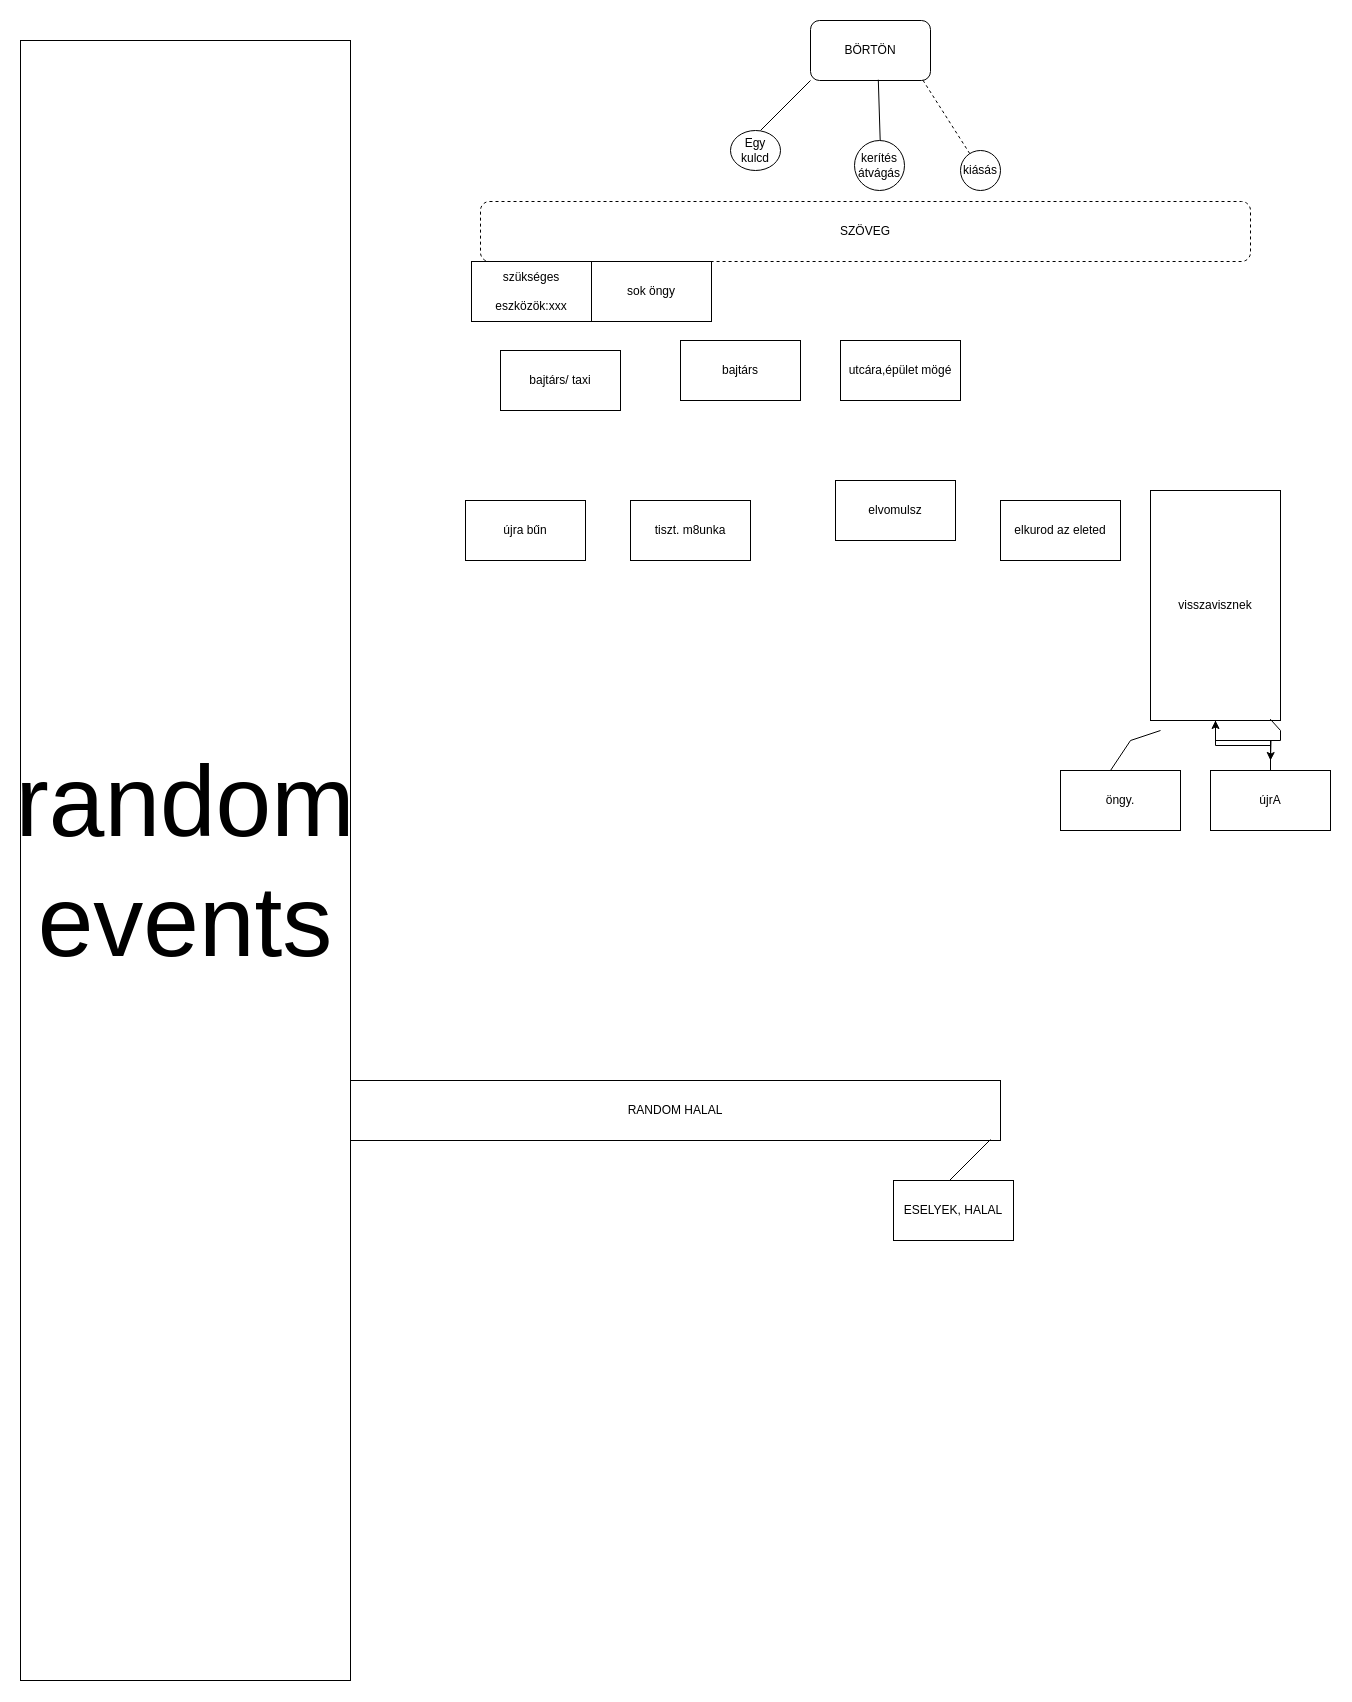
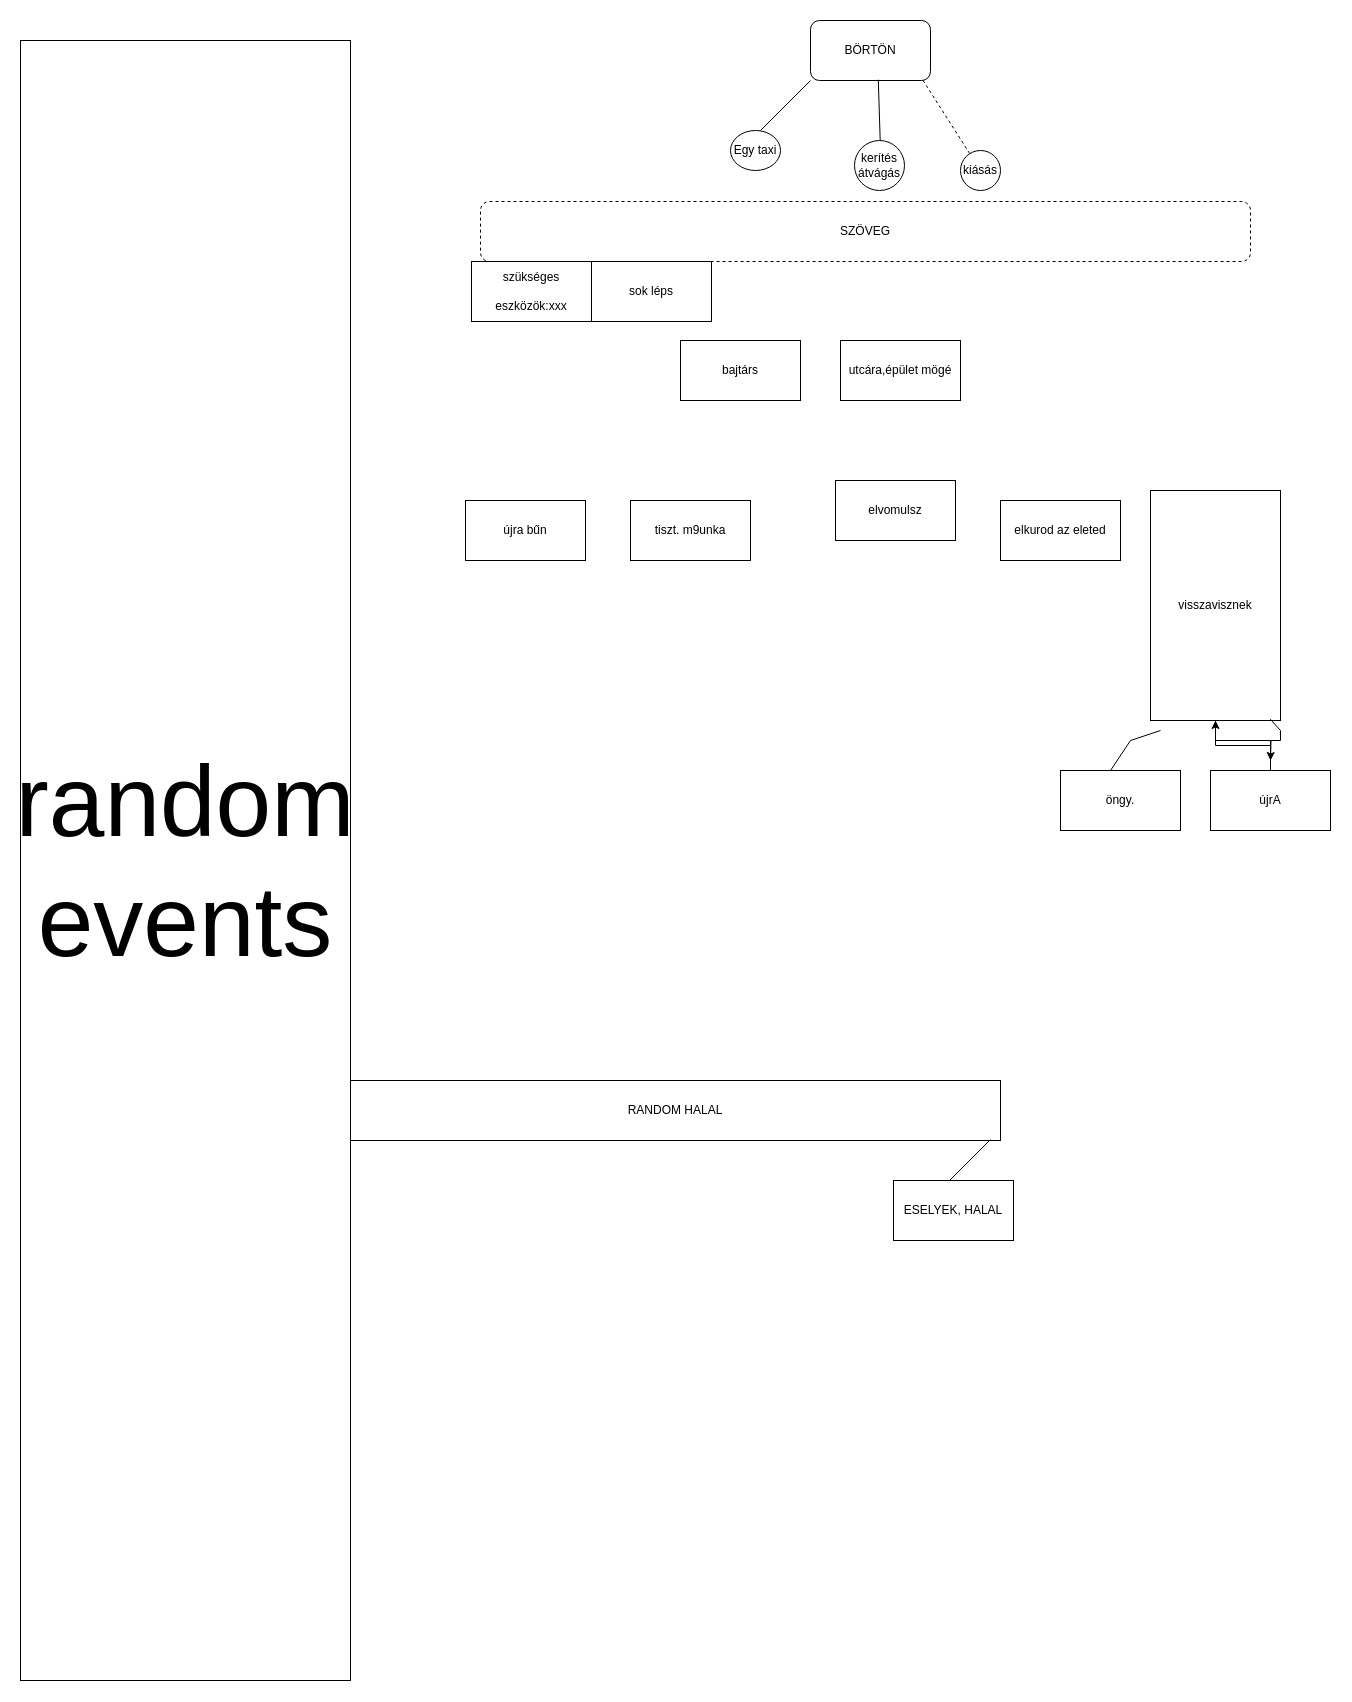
node "Egy kulcd": label "Egy kulcd" -> "Egy taxi"
node "sok öngy": label "sok öngy" -> "sok léps"
node "bajtárs/ taxi": removed
node "tiszt. m8unka": label "tiszt. m8unka" -> "tiszt. m9unka"
